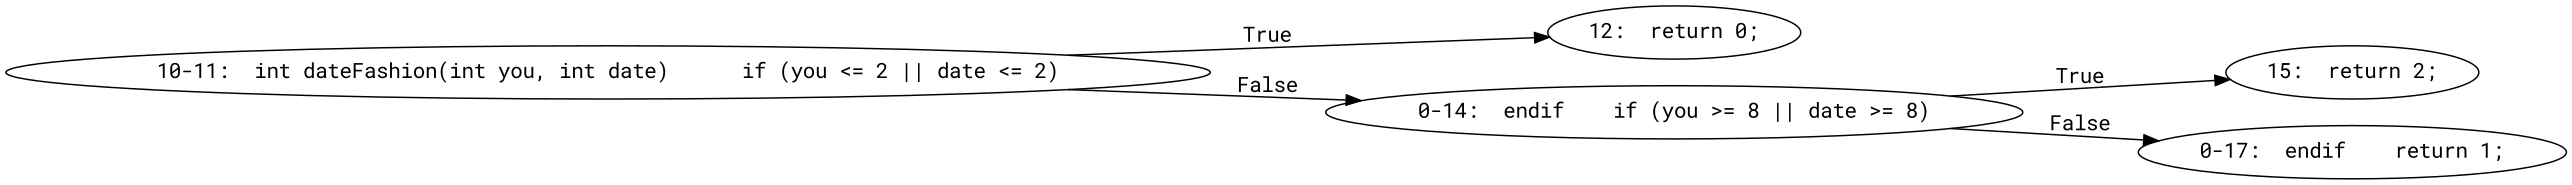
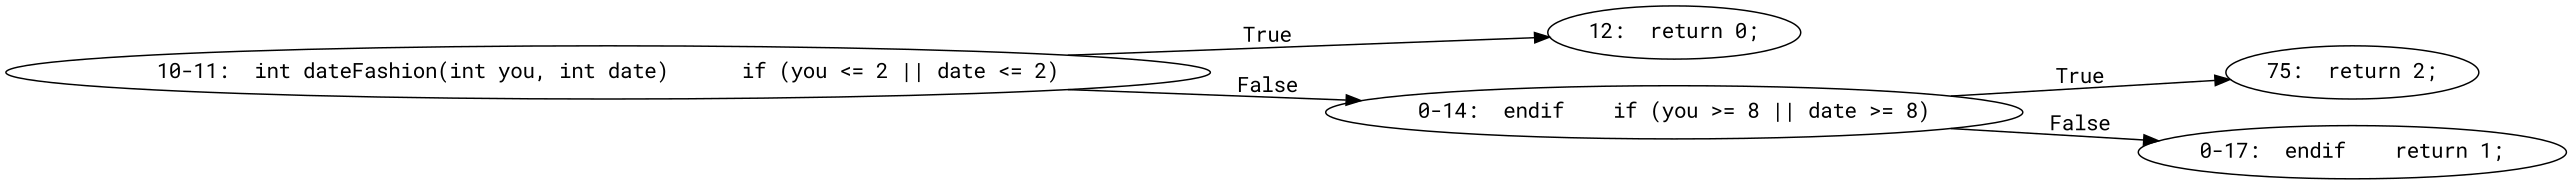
node "15:  return 2;": label "15:  return 2;" -> "75:  return 2;"
